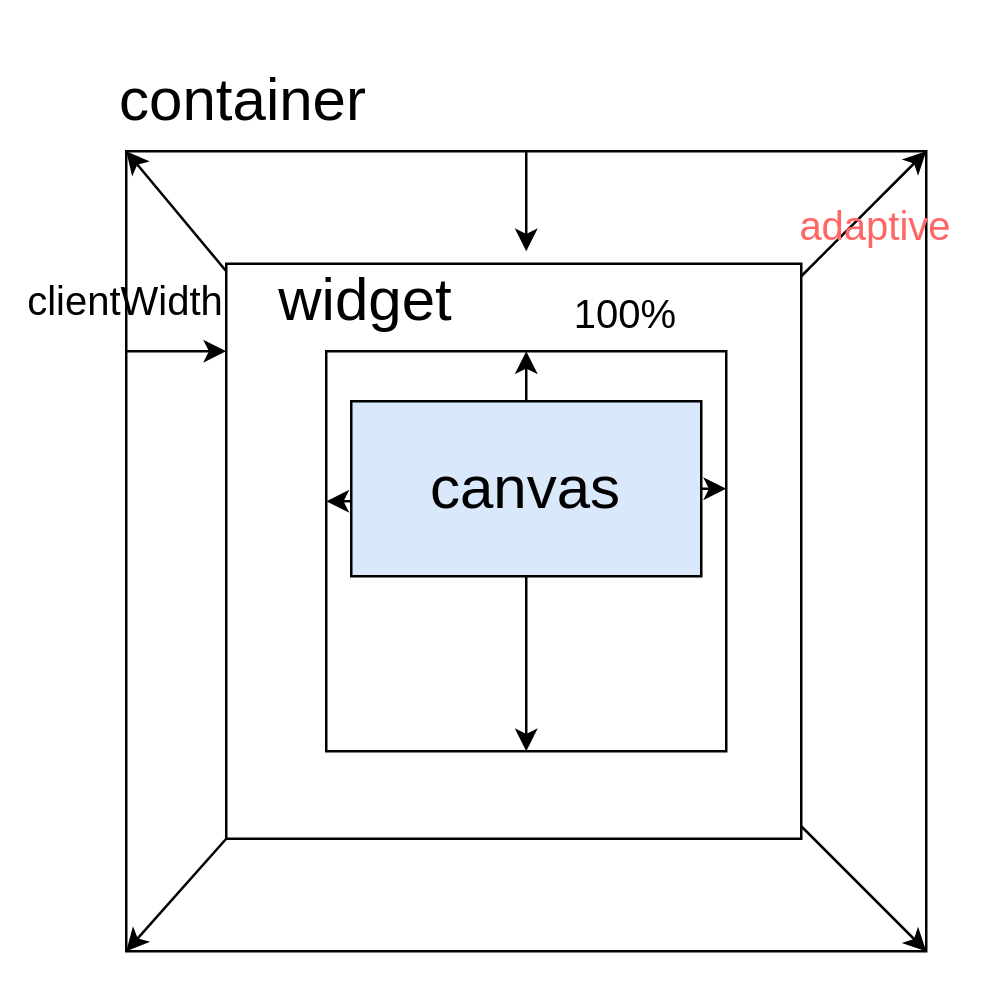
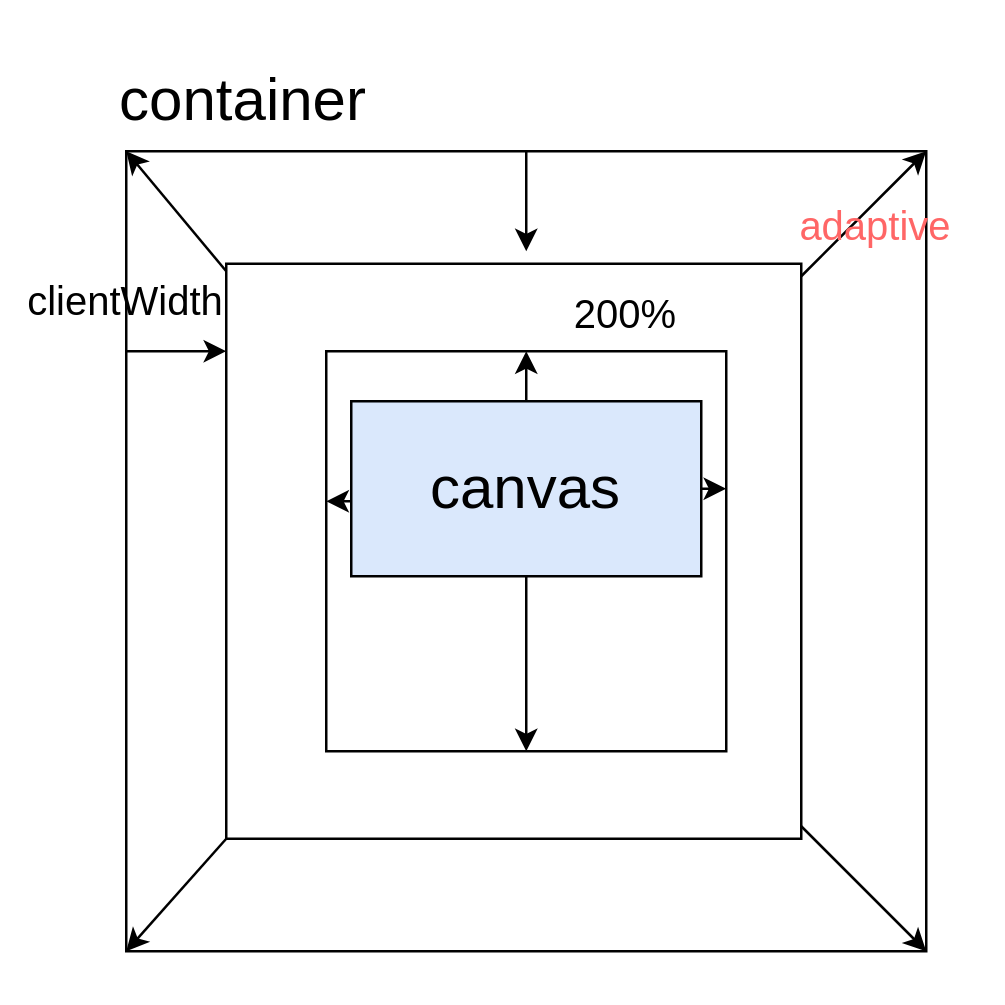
node "widget": removed
node "100%": label "100%" -> "200%"
